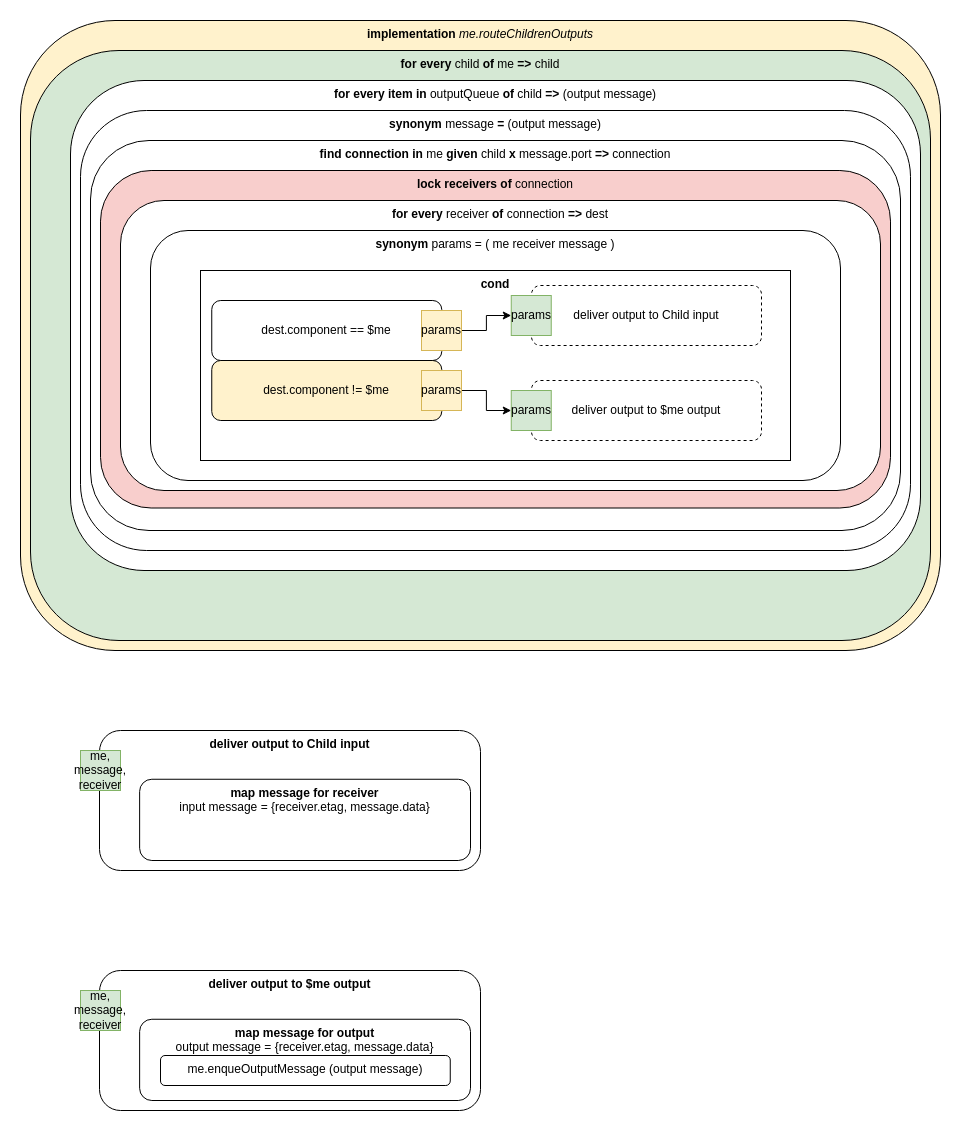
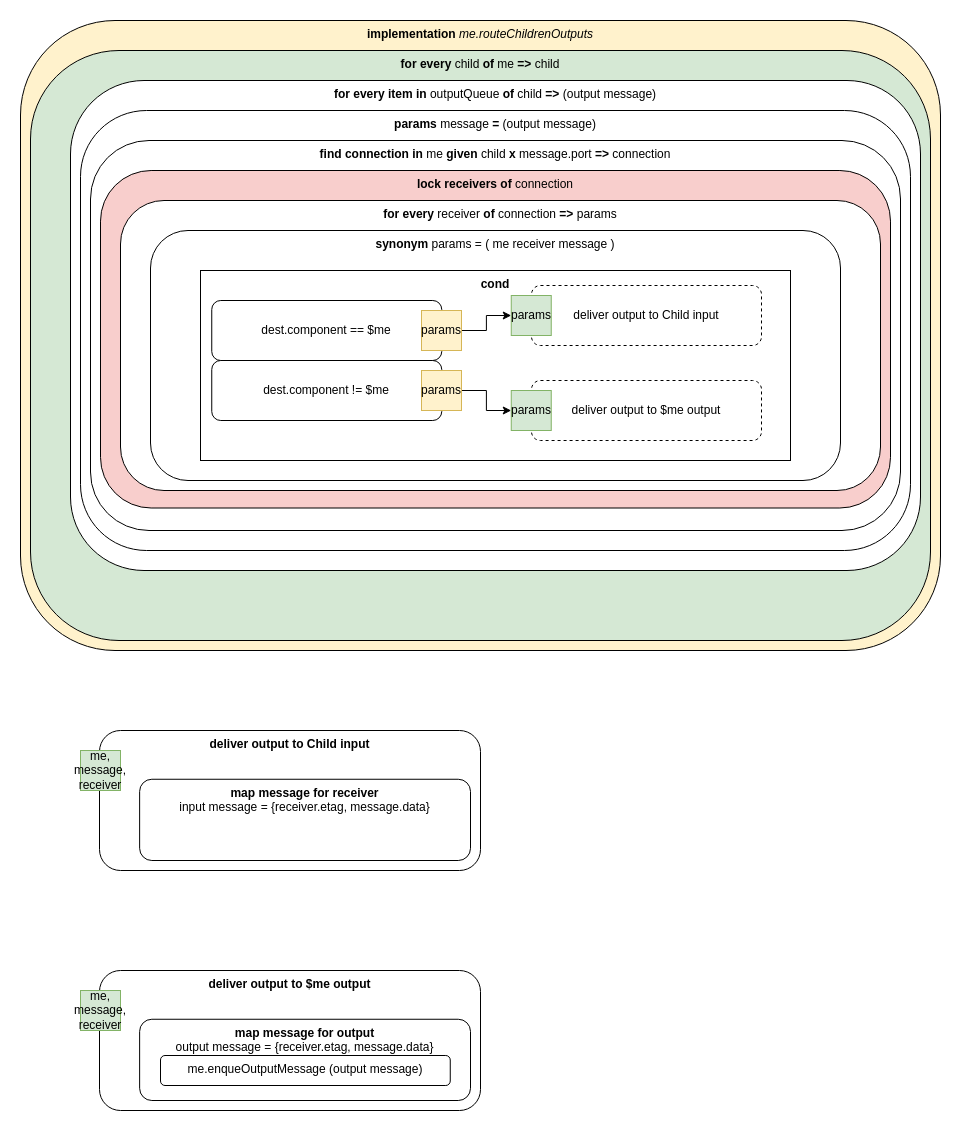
node "synonym message = (output message)": label "synonym message = (output message)" -> "params message = (output message)"
node "for every receiver of connection => dest": label "for every receiver of connection => dest" -> "for every receiver of connection => params"
node "dest.component != $me": fillcolor #fff2cc -> #ffffff
